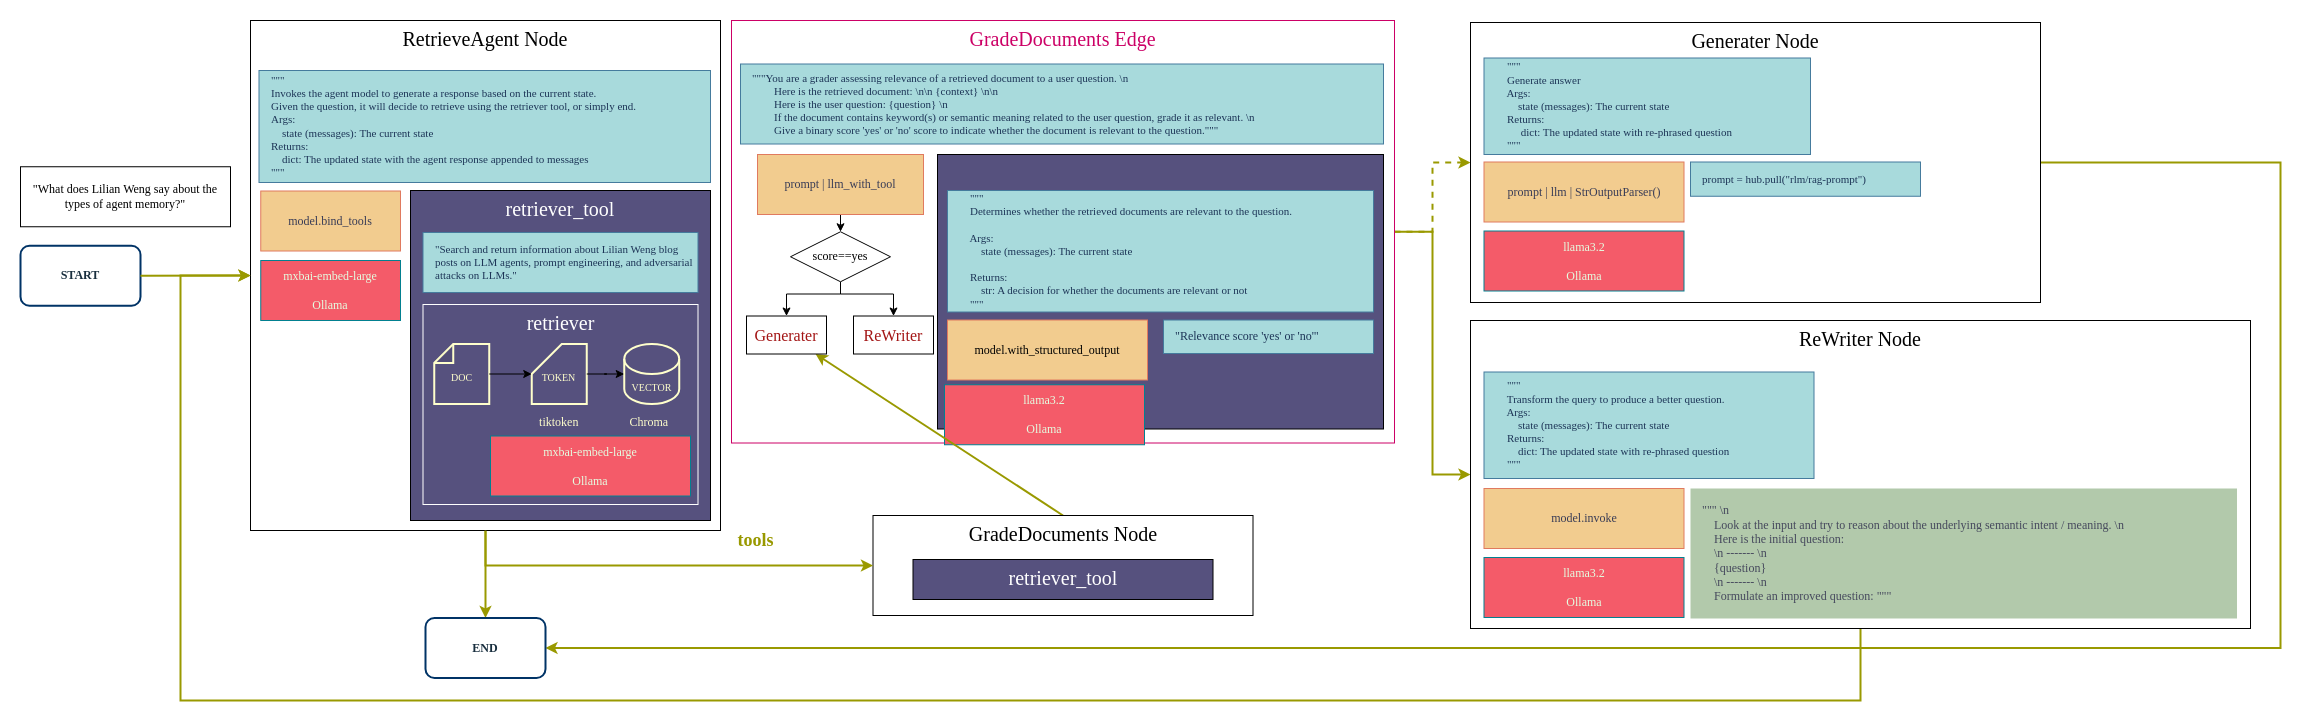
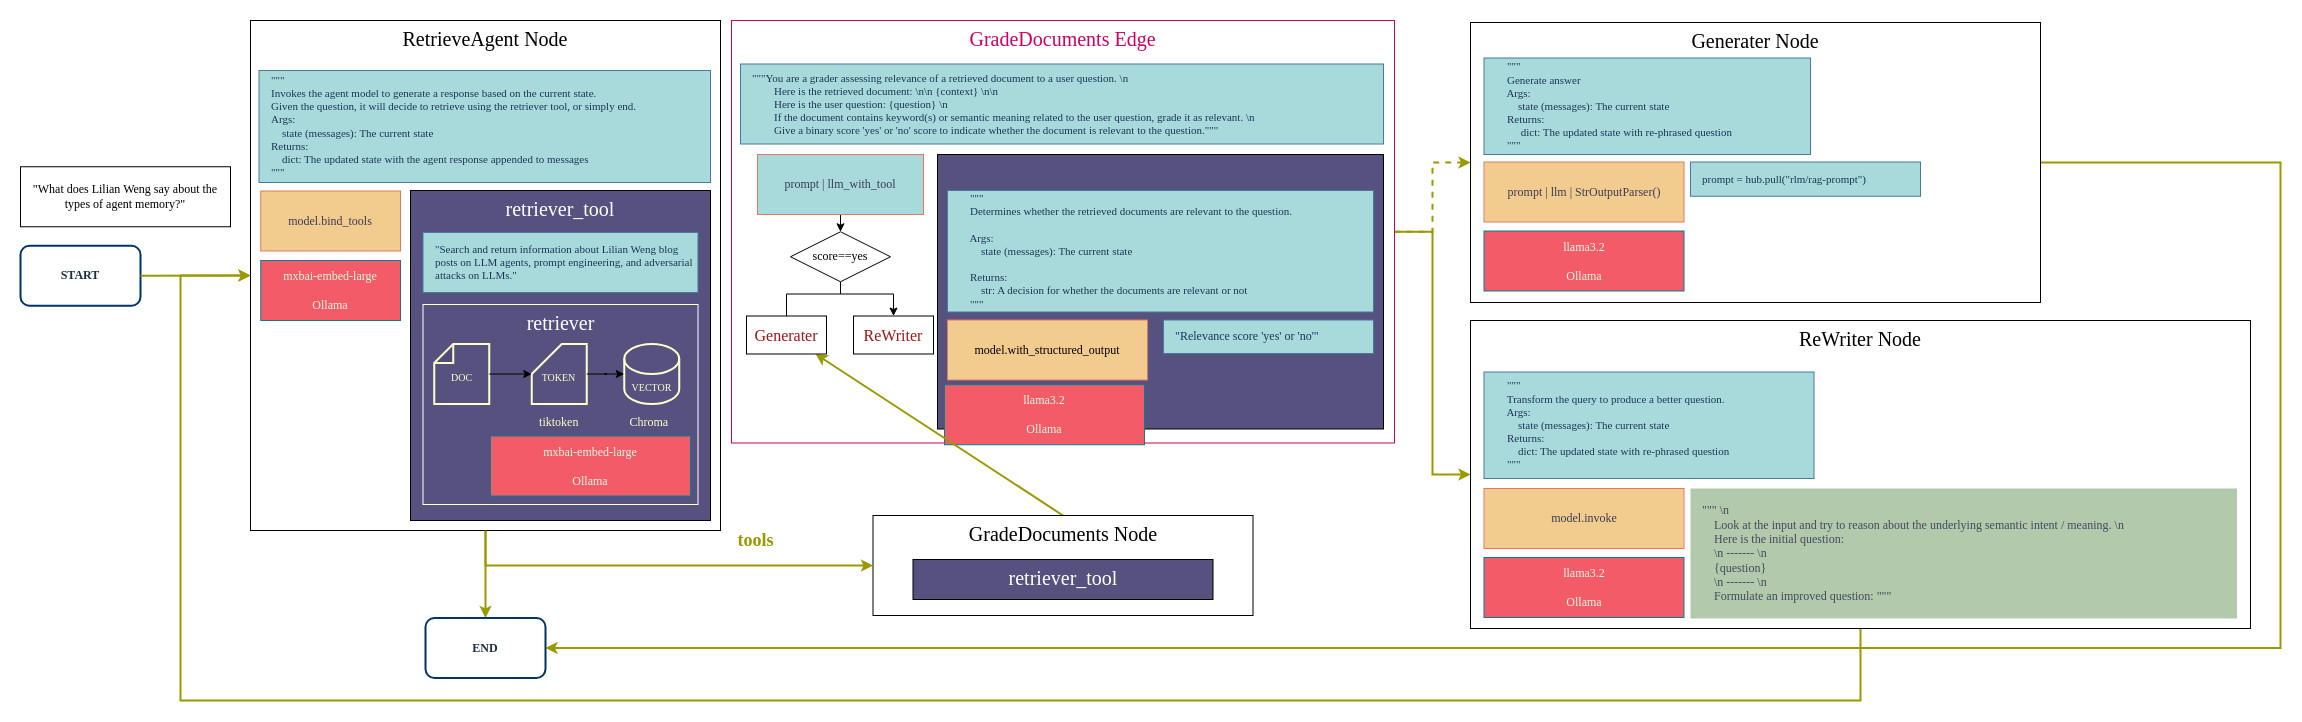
node "prompt | llm_with_tool": fillcolor #f2cc8f -> #a8dadc
edge "score==yes" -> "Generater": arrowhead classic -> none
